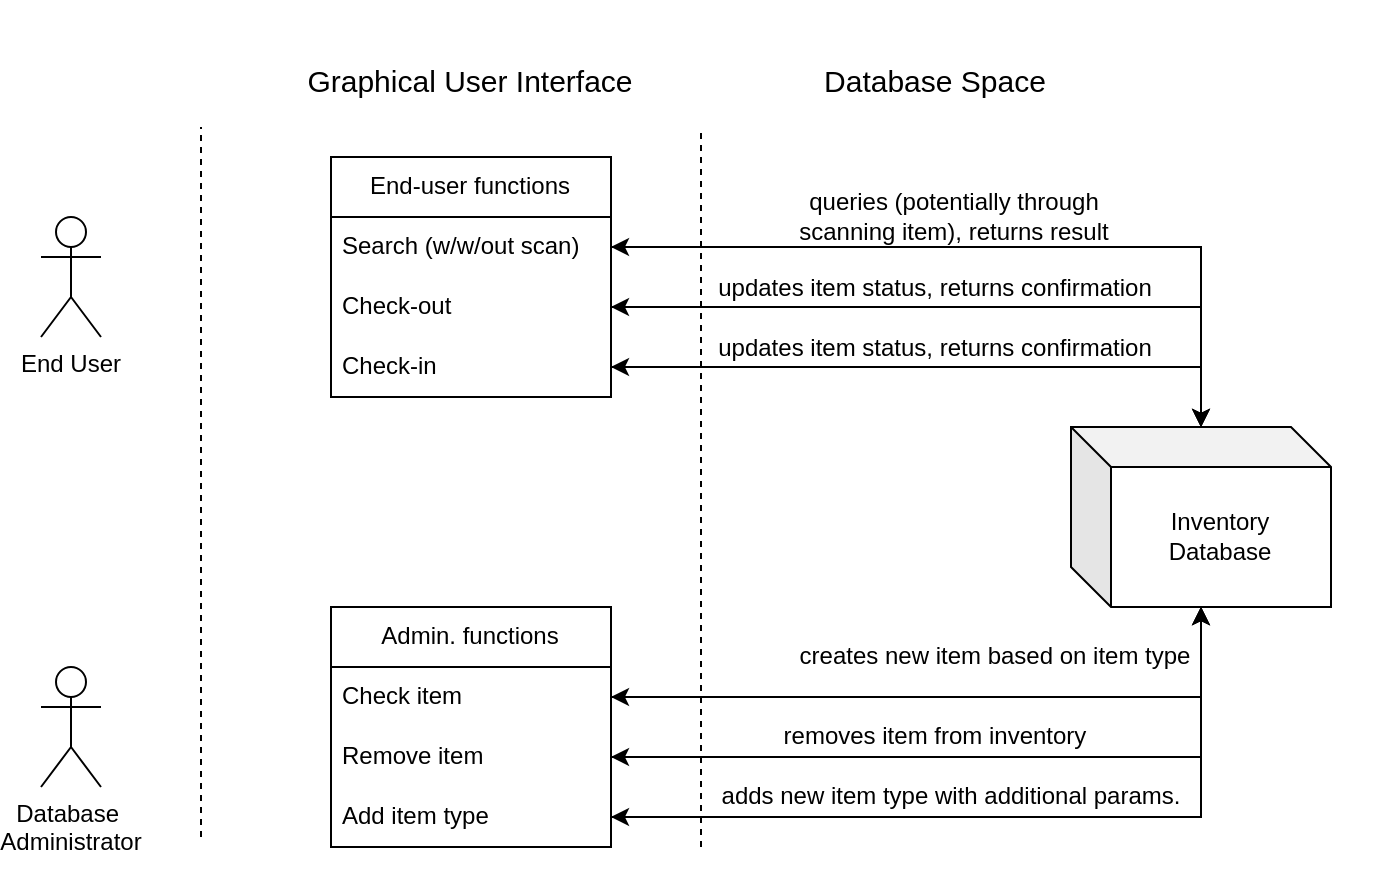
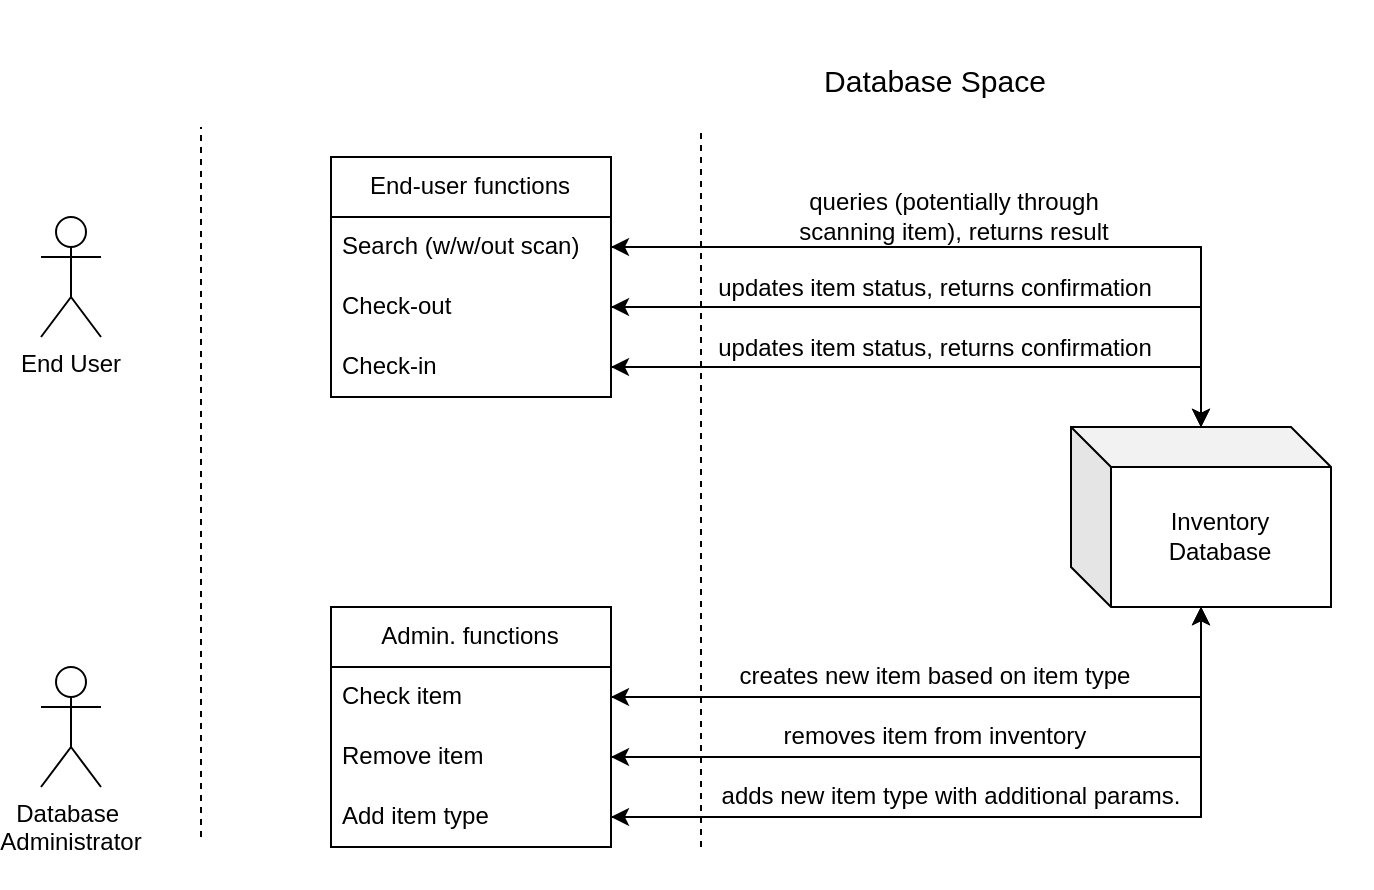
node "Graphical User Interface": removed
node "creates new item based on item type": moved (996, 657) -> (936, 677)
